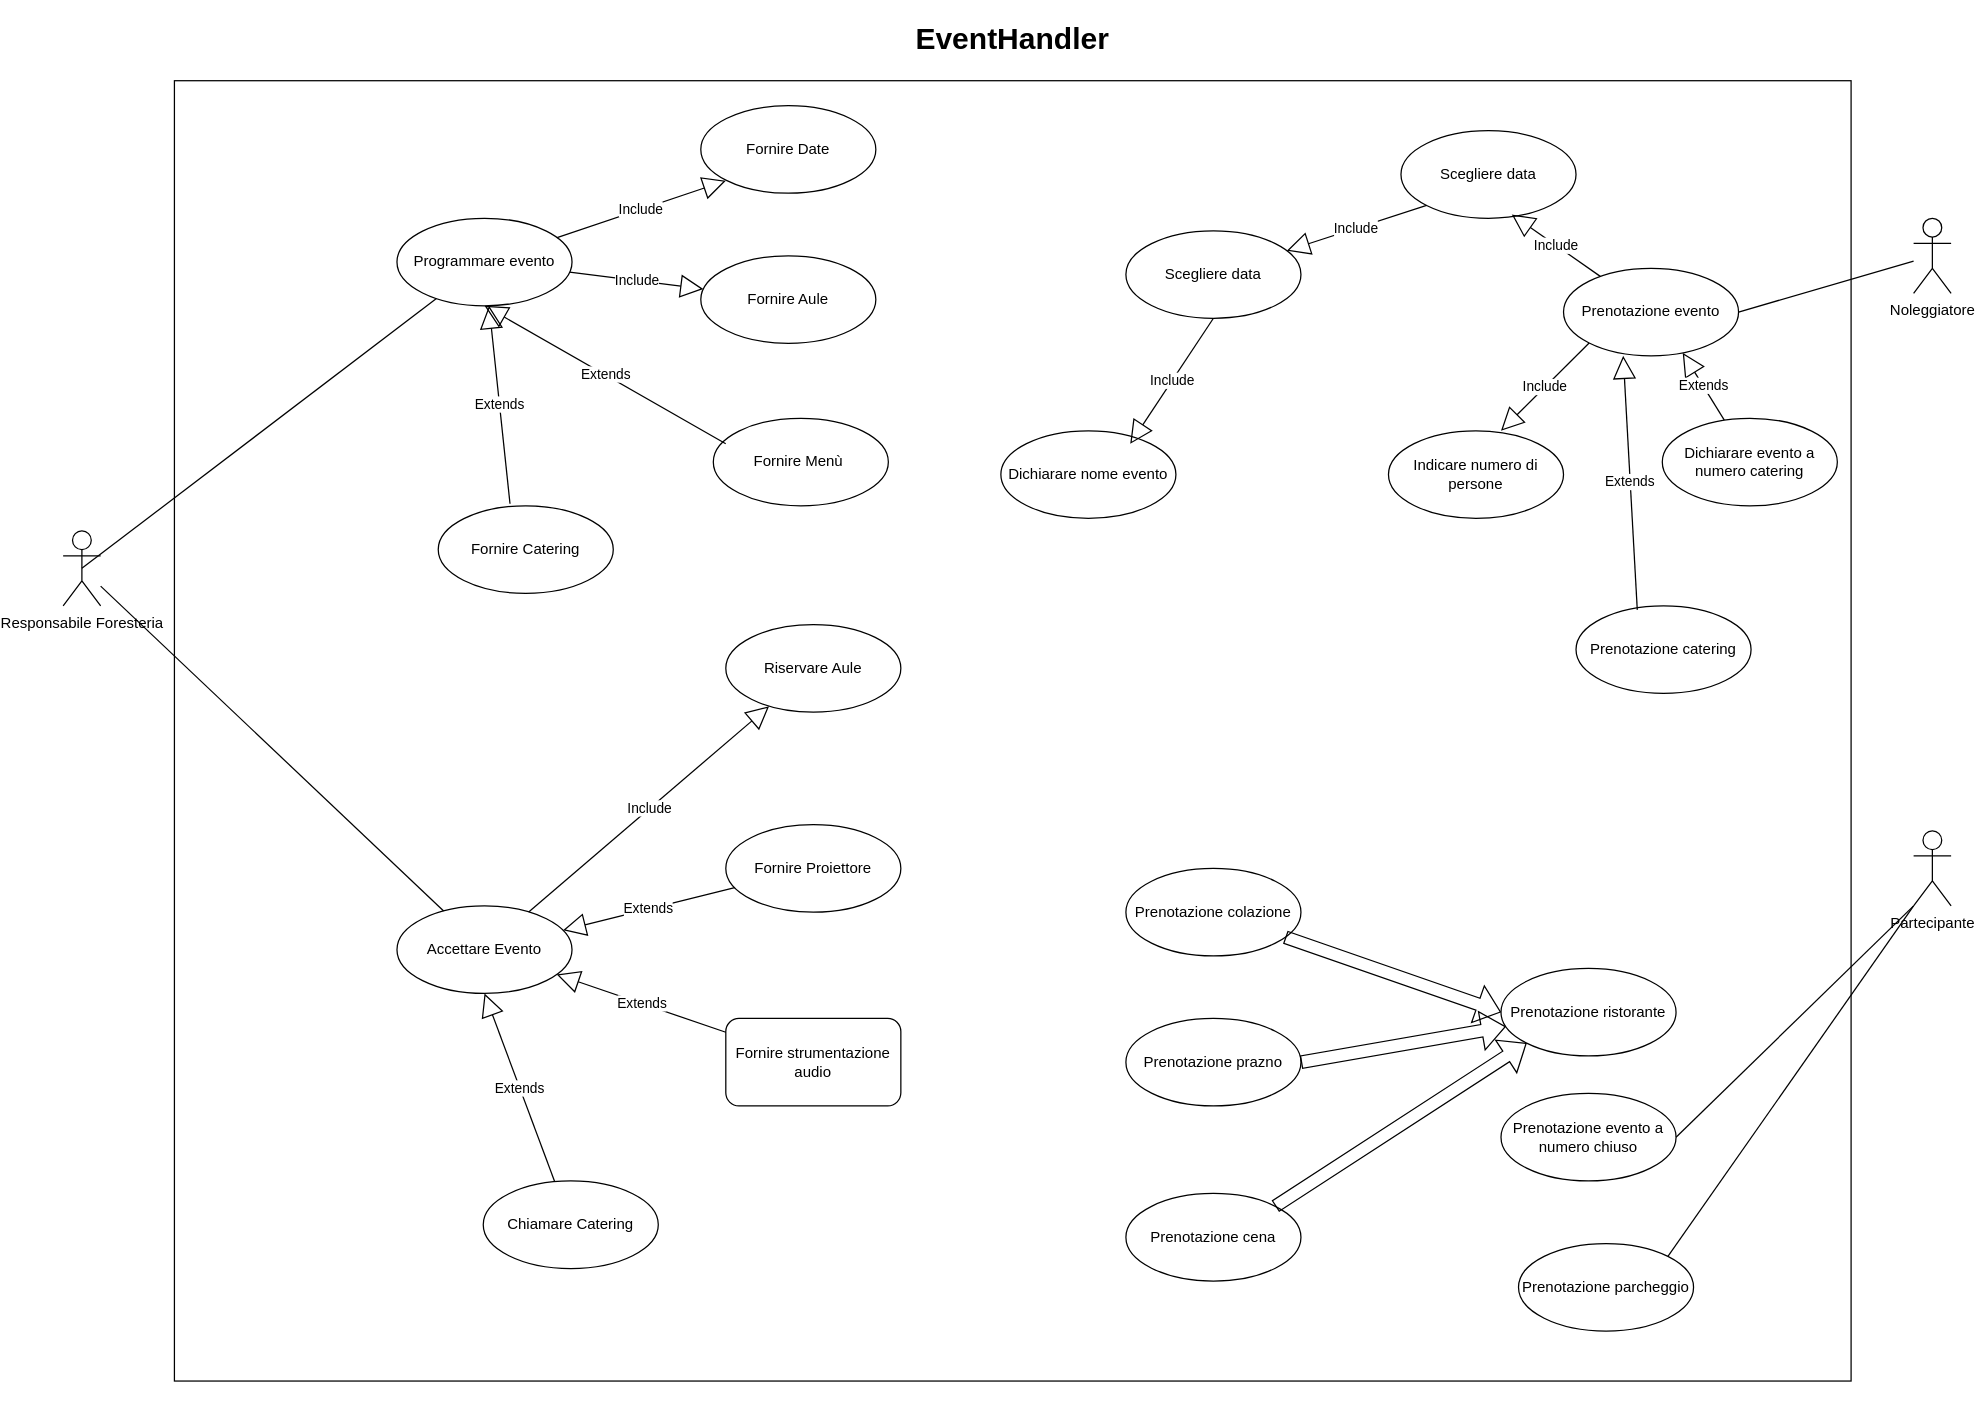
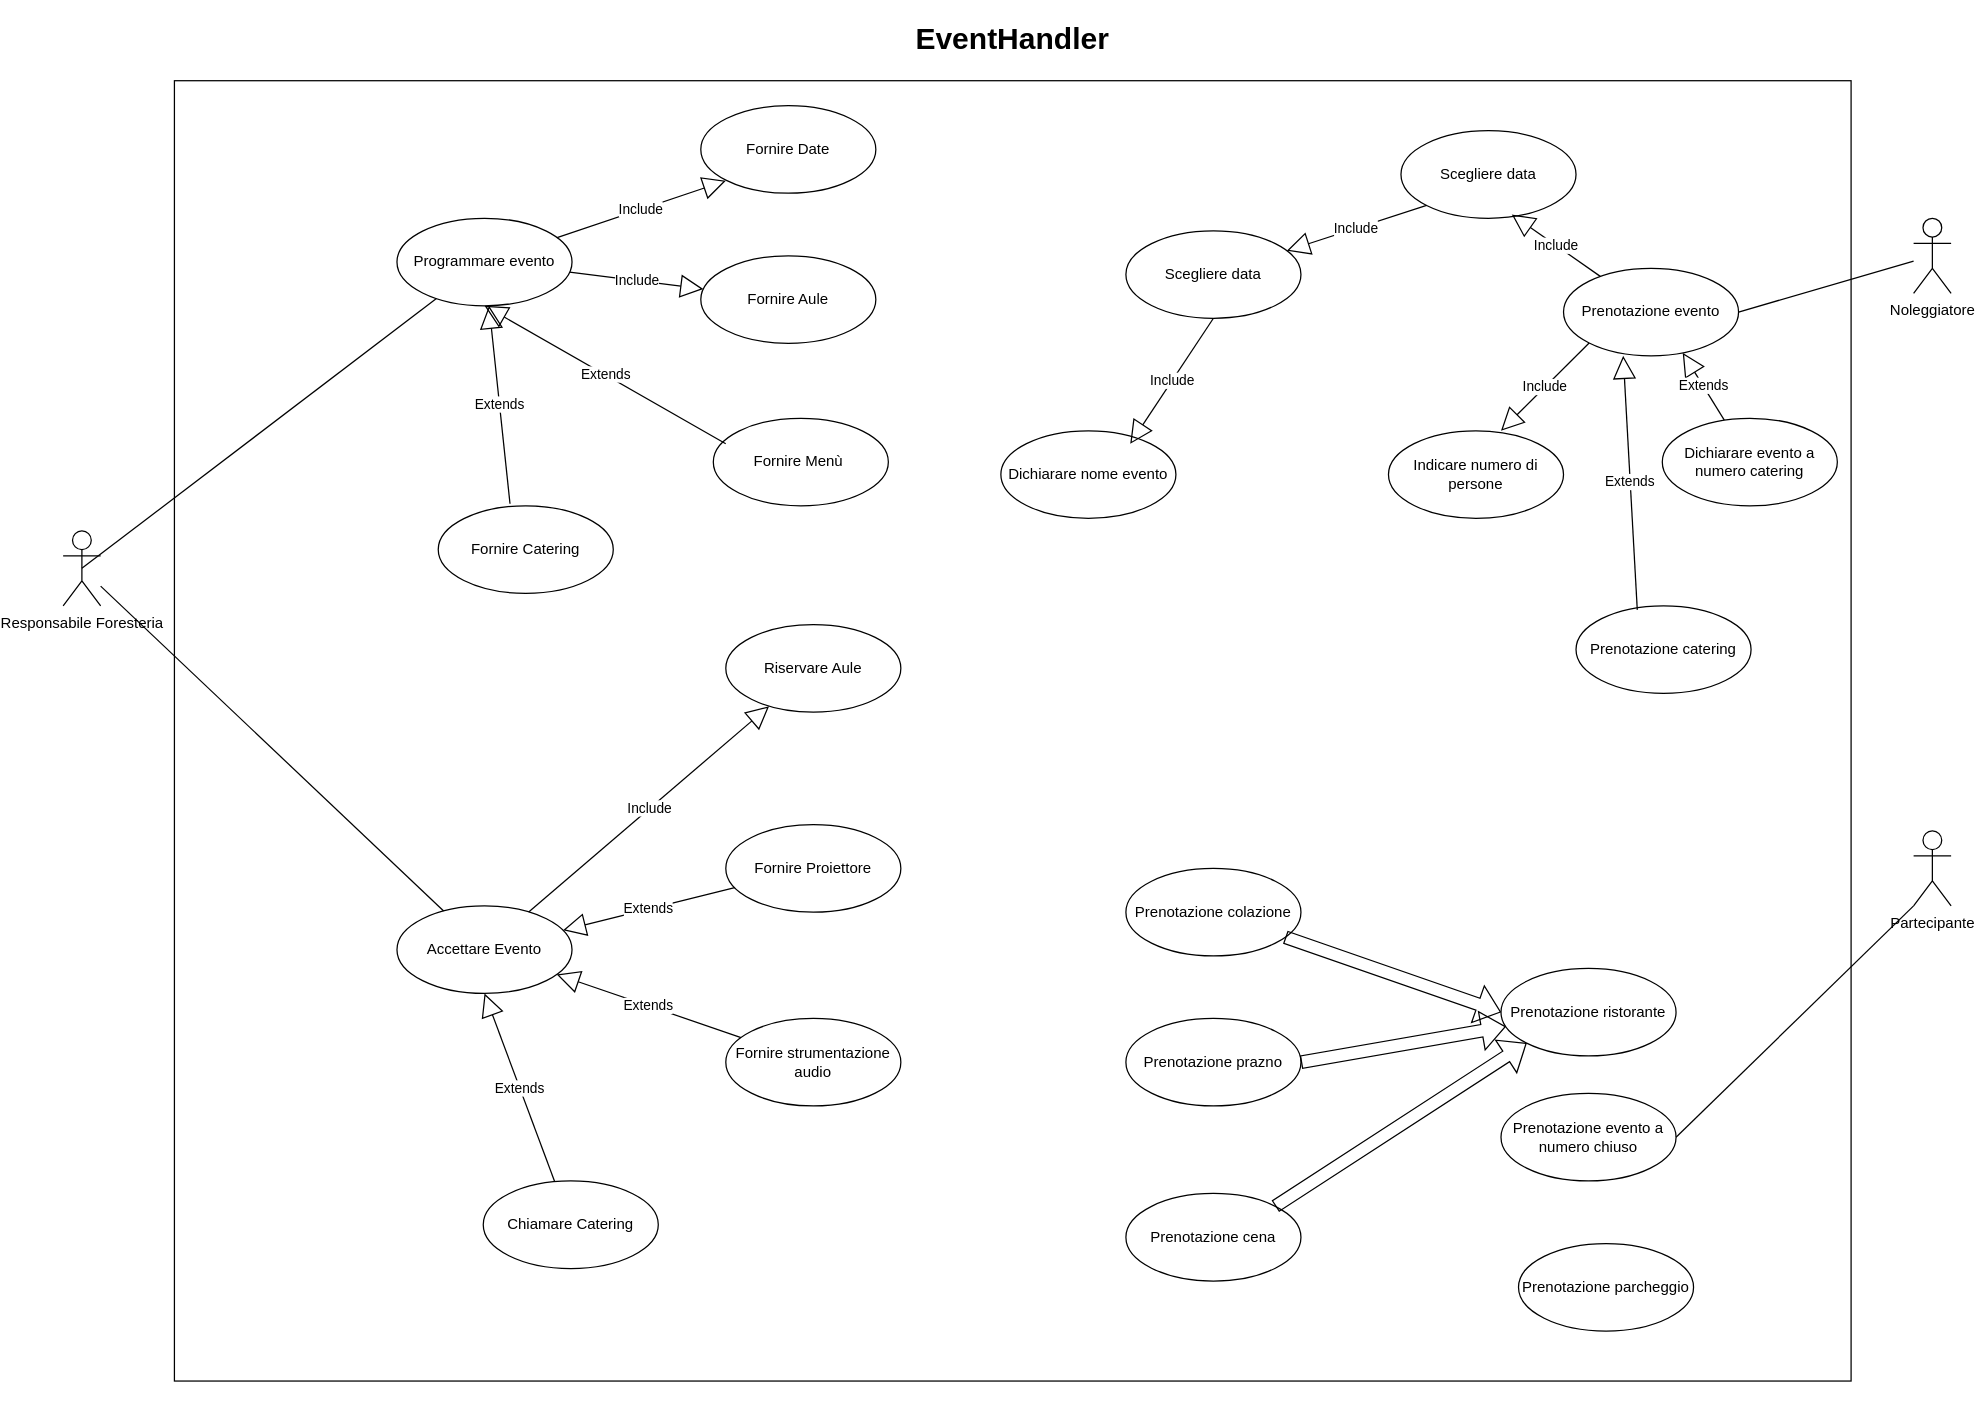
node "Fornire strumentazione audio": shape rounded rectangle -> ellipse
edge "Partecipante" -- "Prenotazione parcheggio": removed
